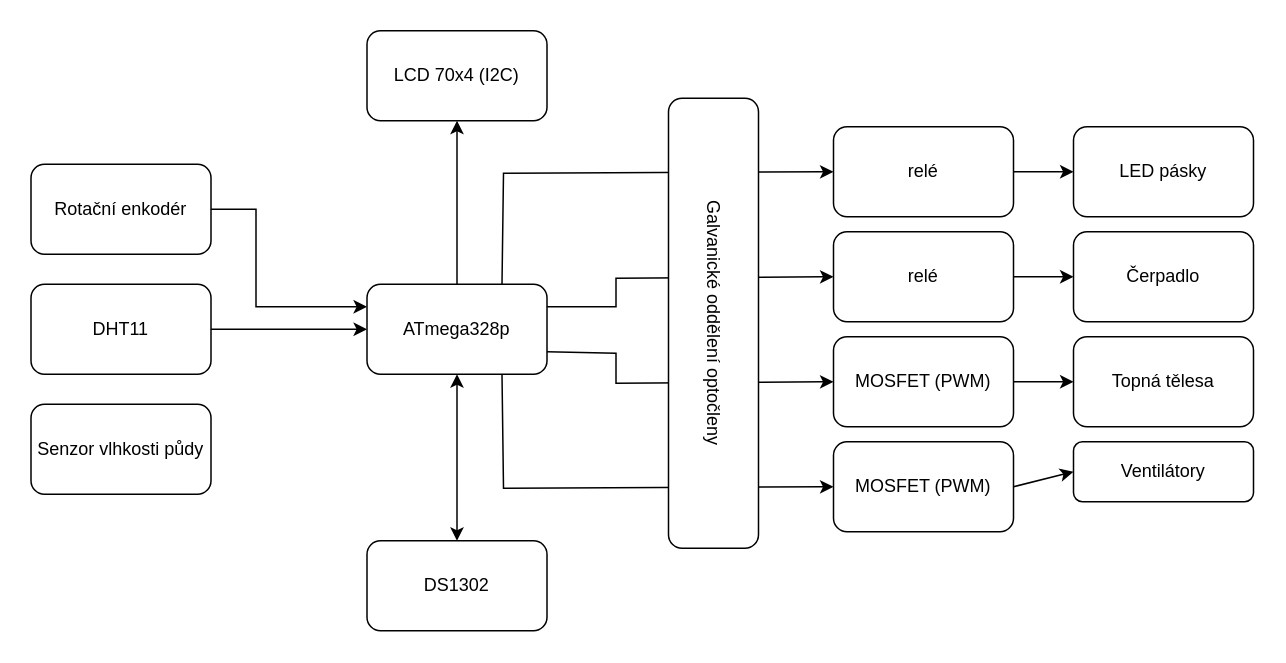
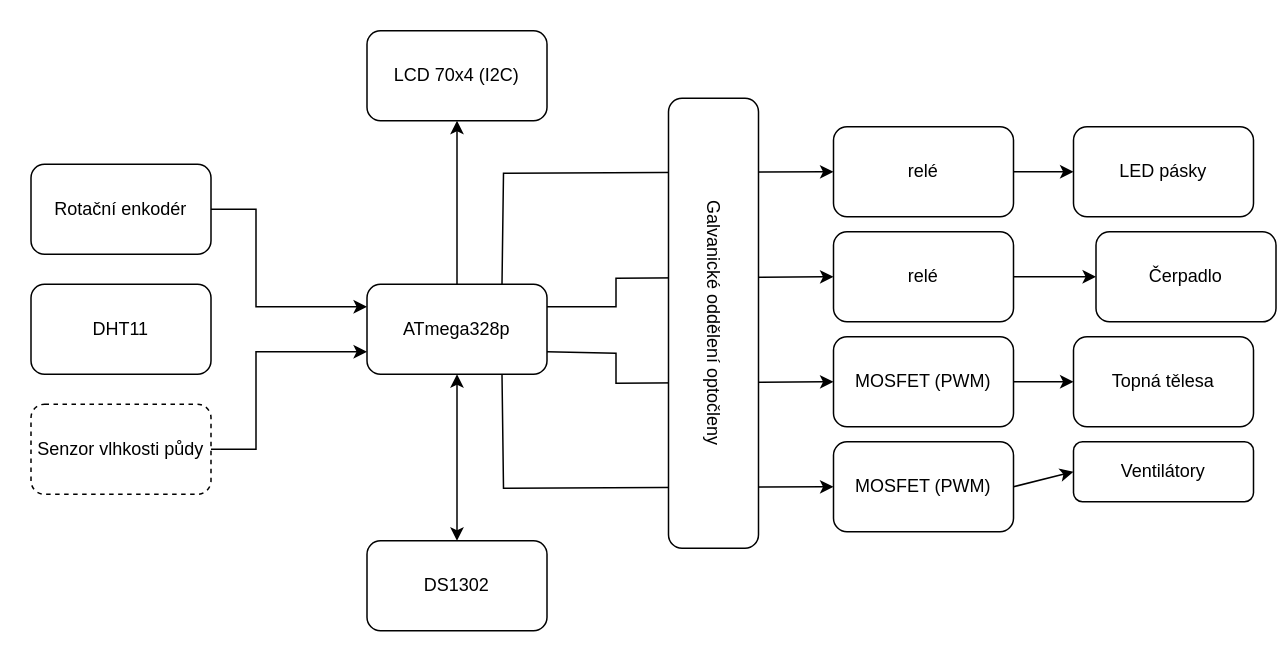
node "Čerpadlo": moved (1163, 277) -> (1186, 277)
edge "DHT11" -> "ATmega328p": removed
edge "Senzor vlhkosti půdy" -> "ATmega328p": added
node "Senzor vlhkosti půdy": style solid -> dashed
